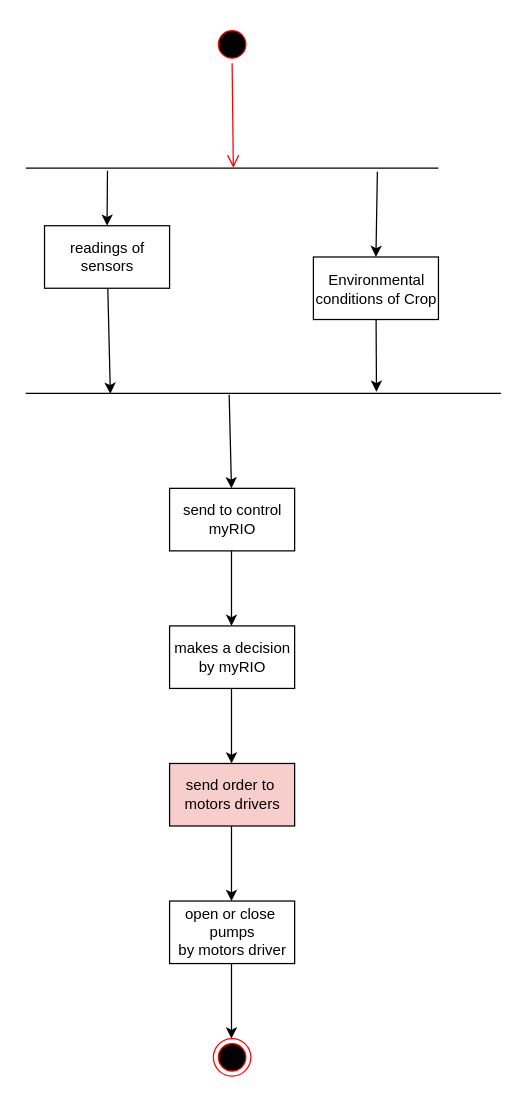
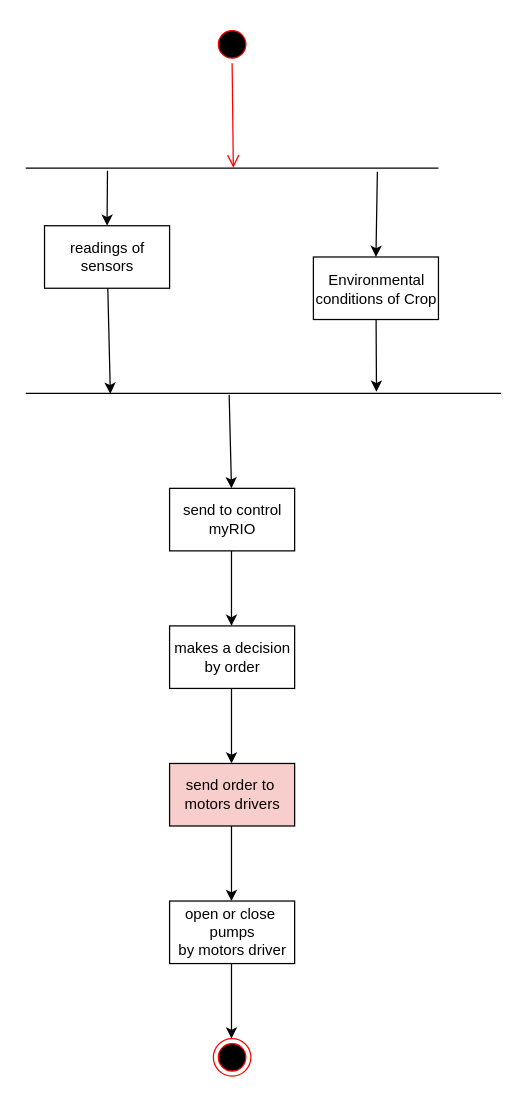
node "makes a decision by myRIO": label "makes a decision by myRIO" -> "makes a decision by order"
